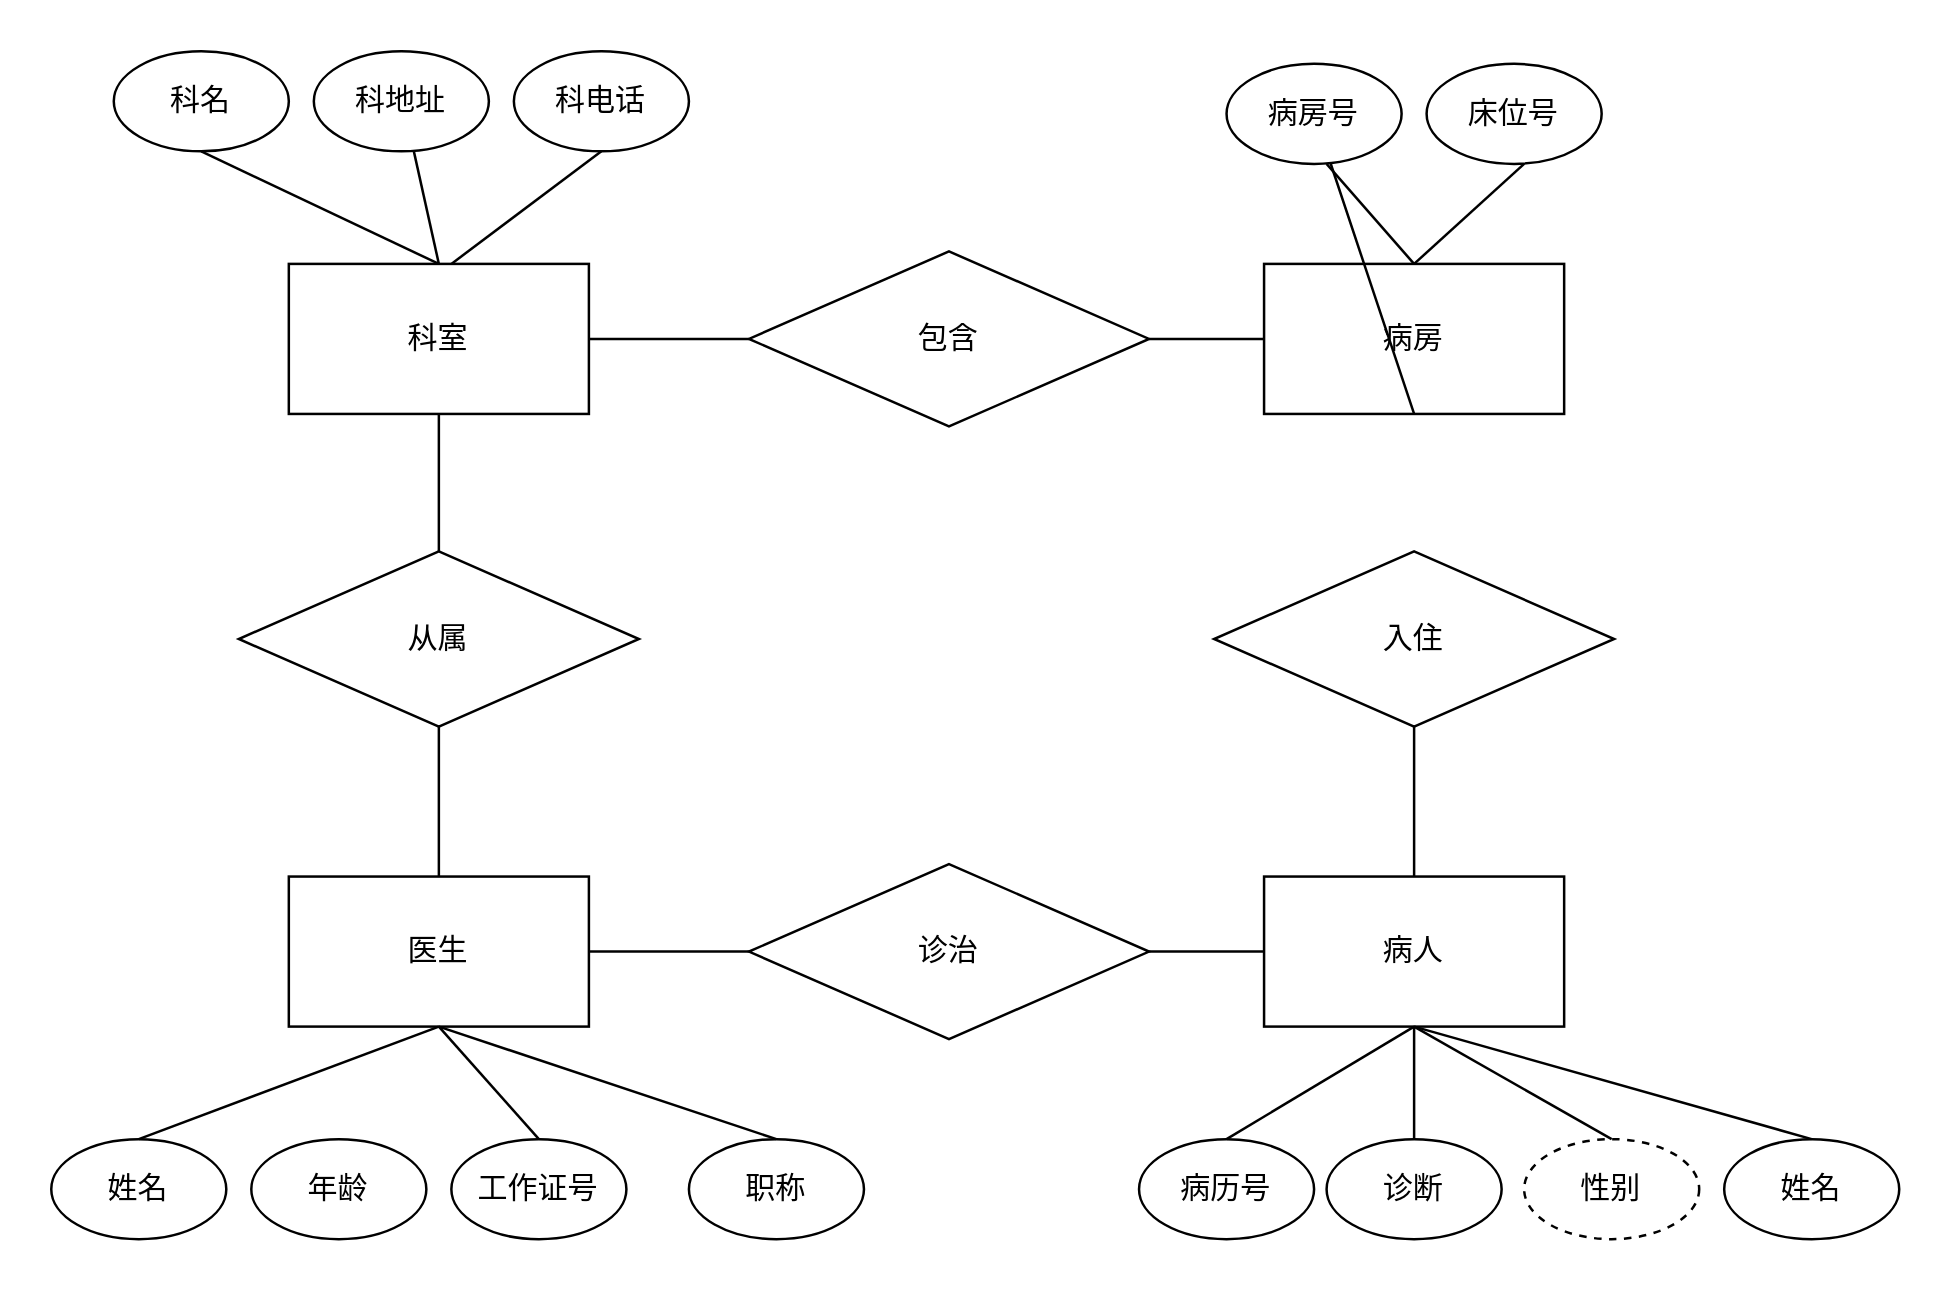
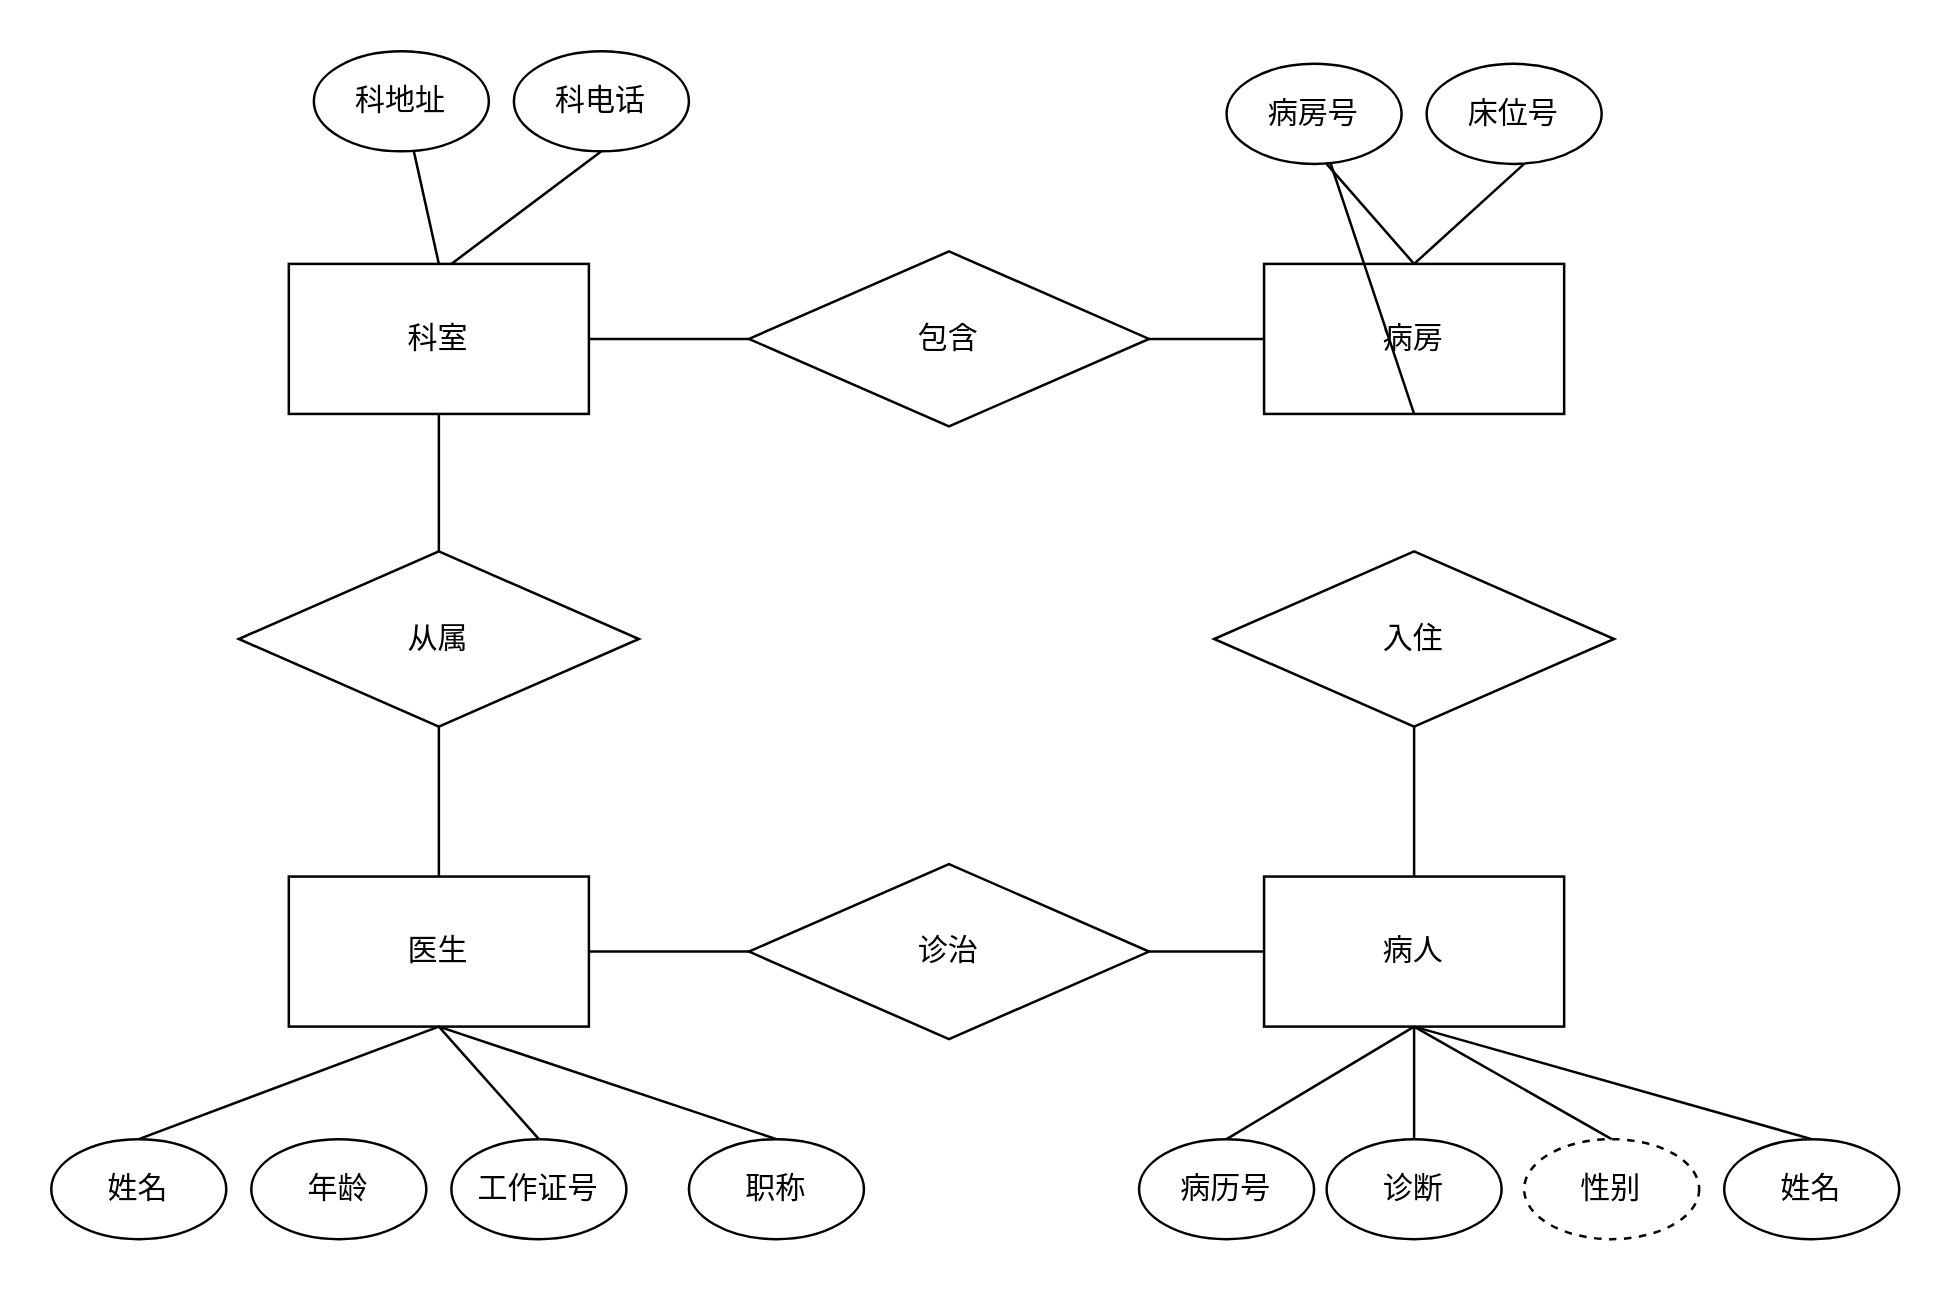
node "科名": removed
edge "科名" -- "科室": removed
